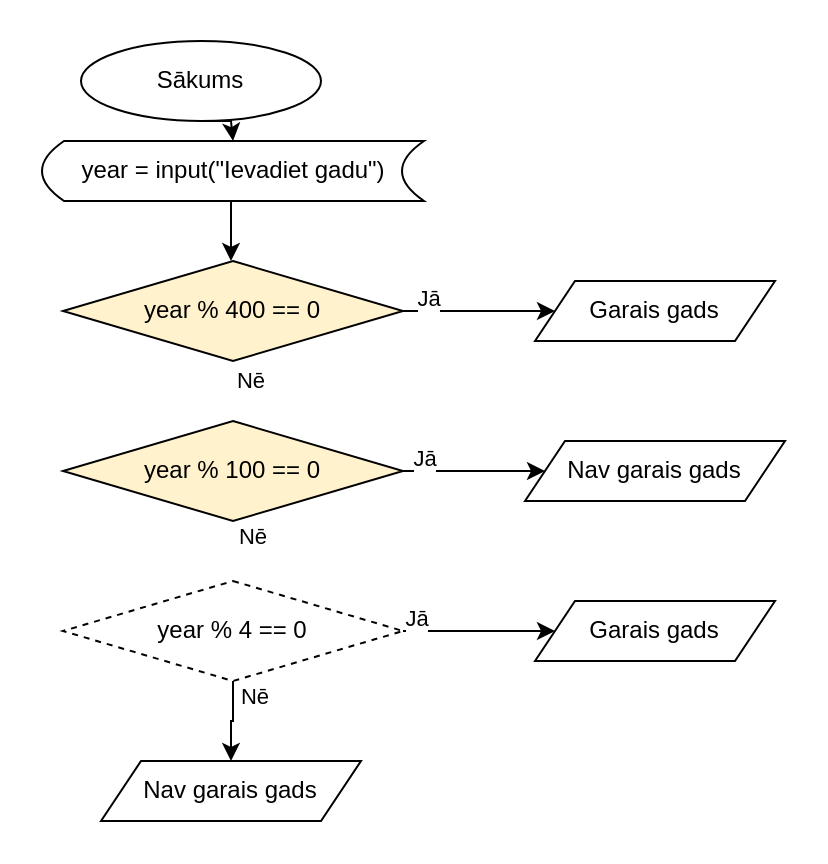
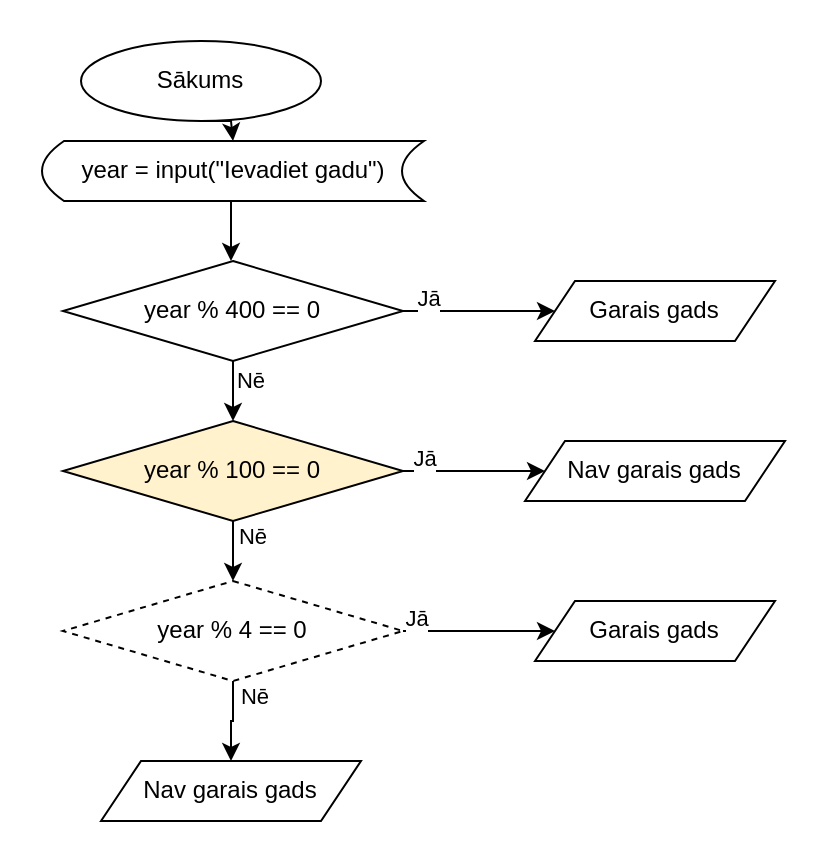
node "year % 400 == 0": fillcolor #fff2cc -> #ffffff
edge "year % 400 == 0" -> "year % 100 == 0": added
edge "year % 100 == 0" -> "year % 4 == 0": added
